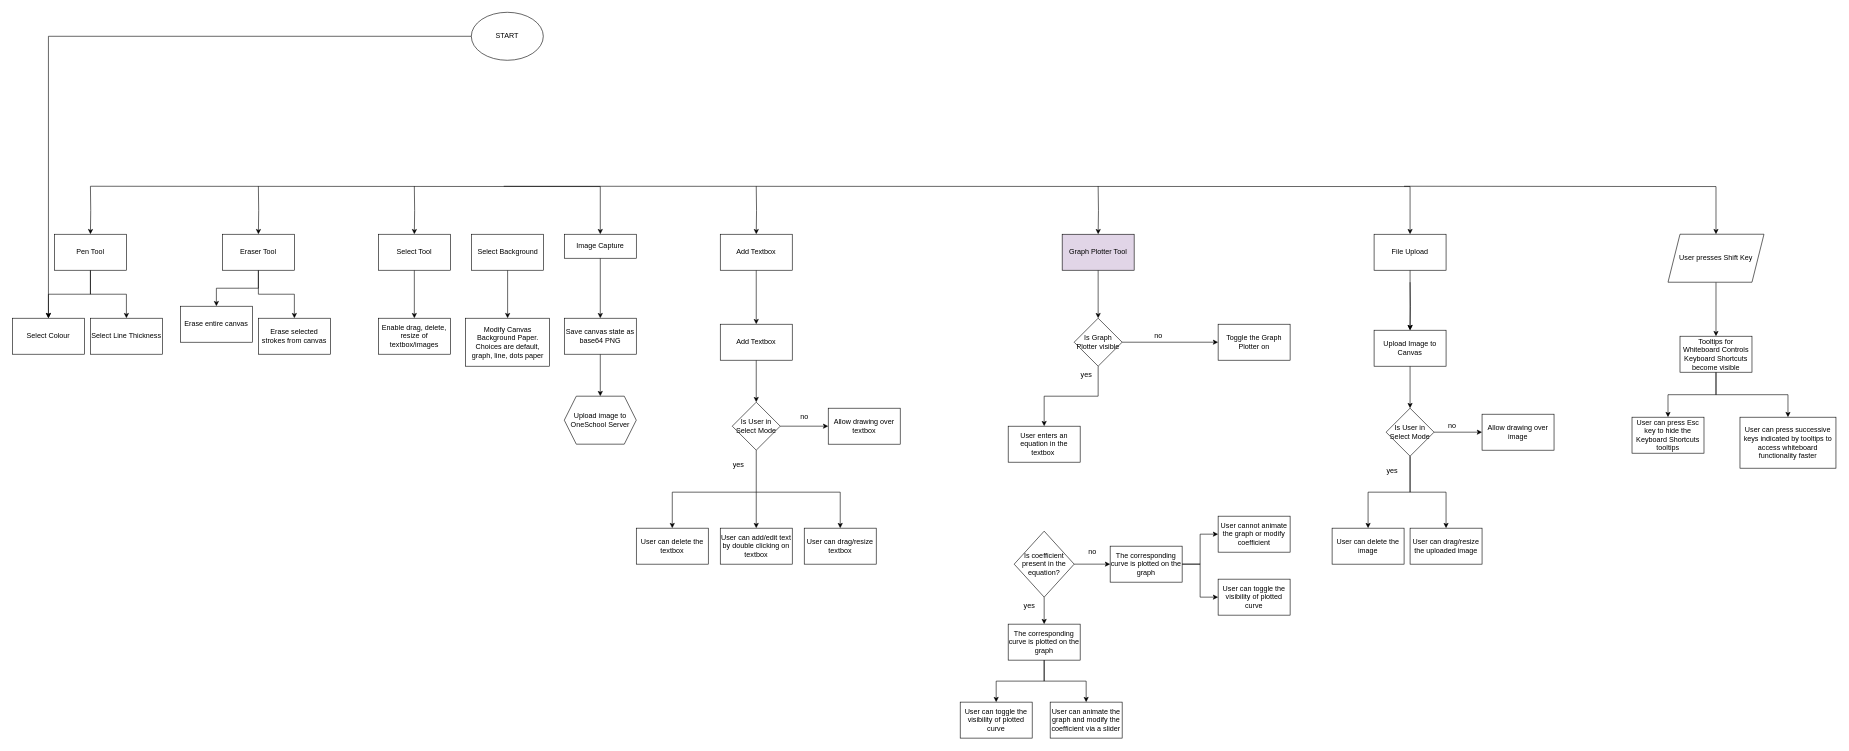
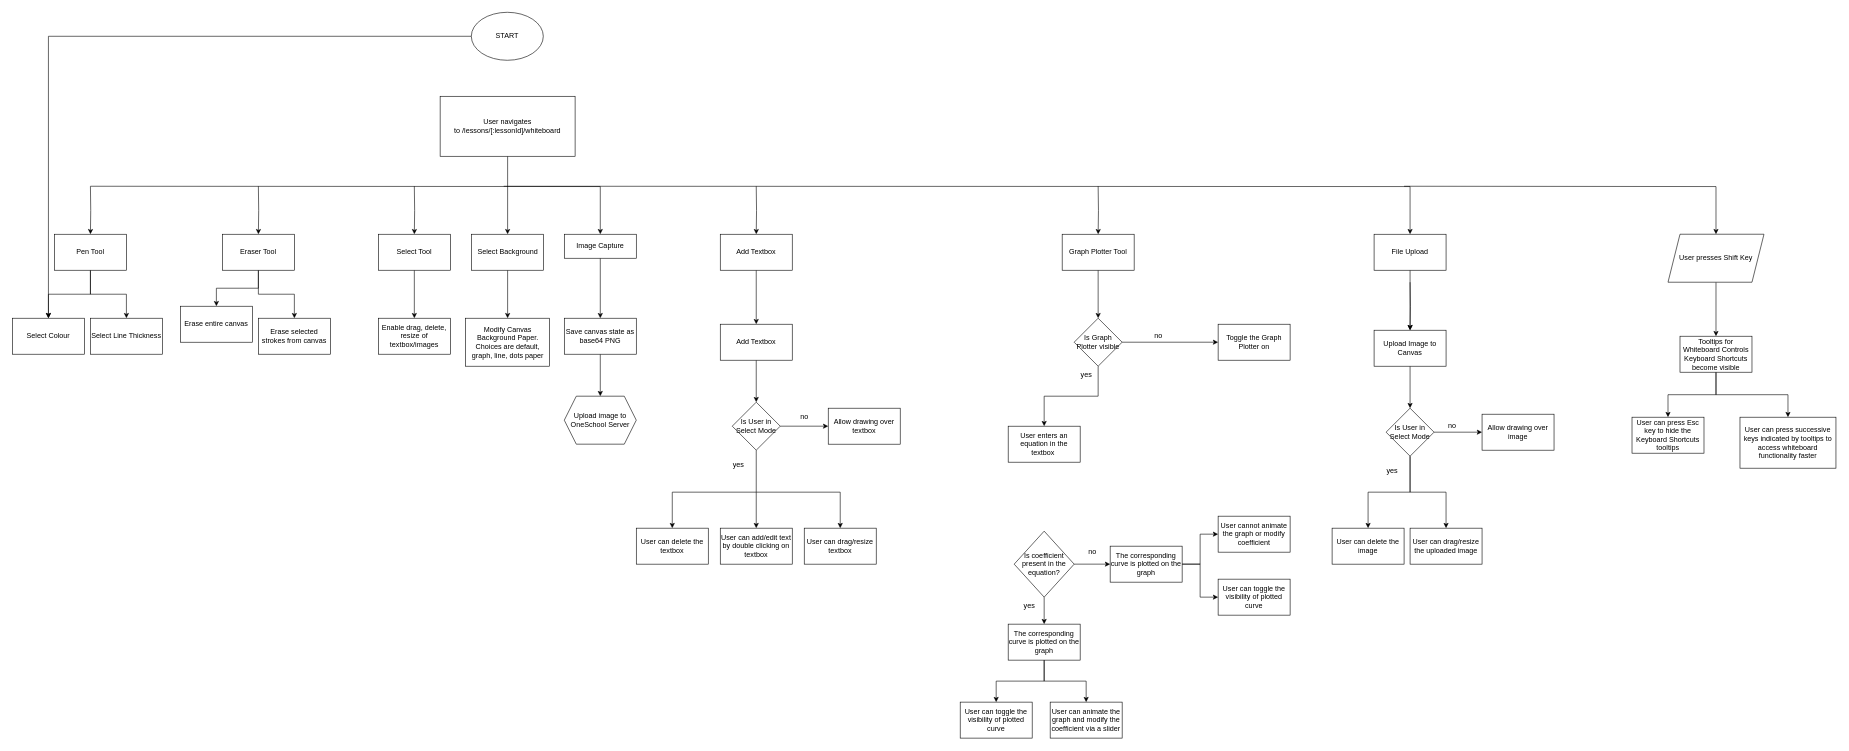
node "User navigates to /lessons/[:lessonId]/whiteboard": added
edge "User navigates to /lessons/[:lessonId]/whiteboard" -> "Select Background": added
node "Graph Plotter Tool": fillcolor #e1d5e7 -> #ffffff
